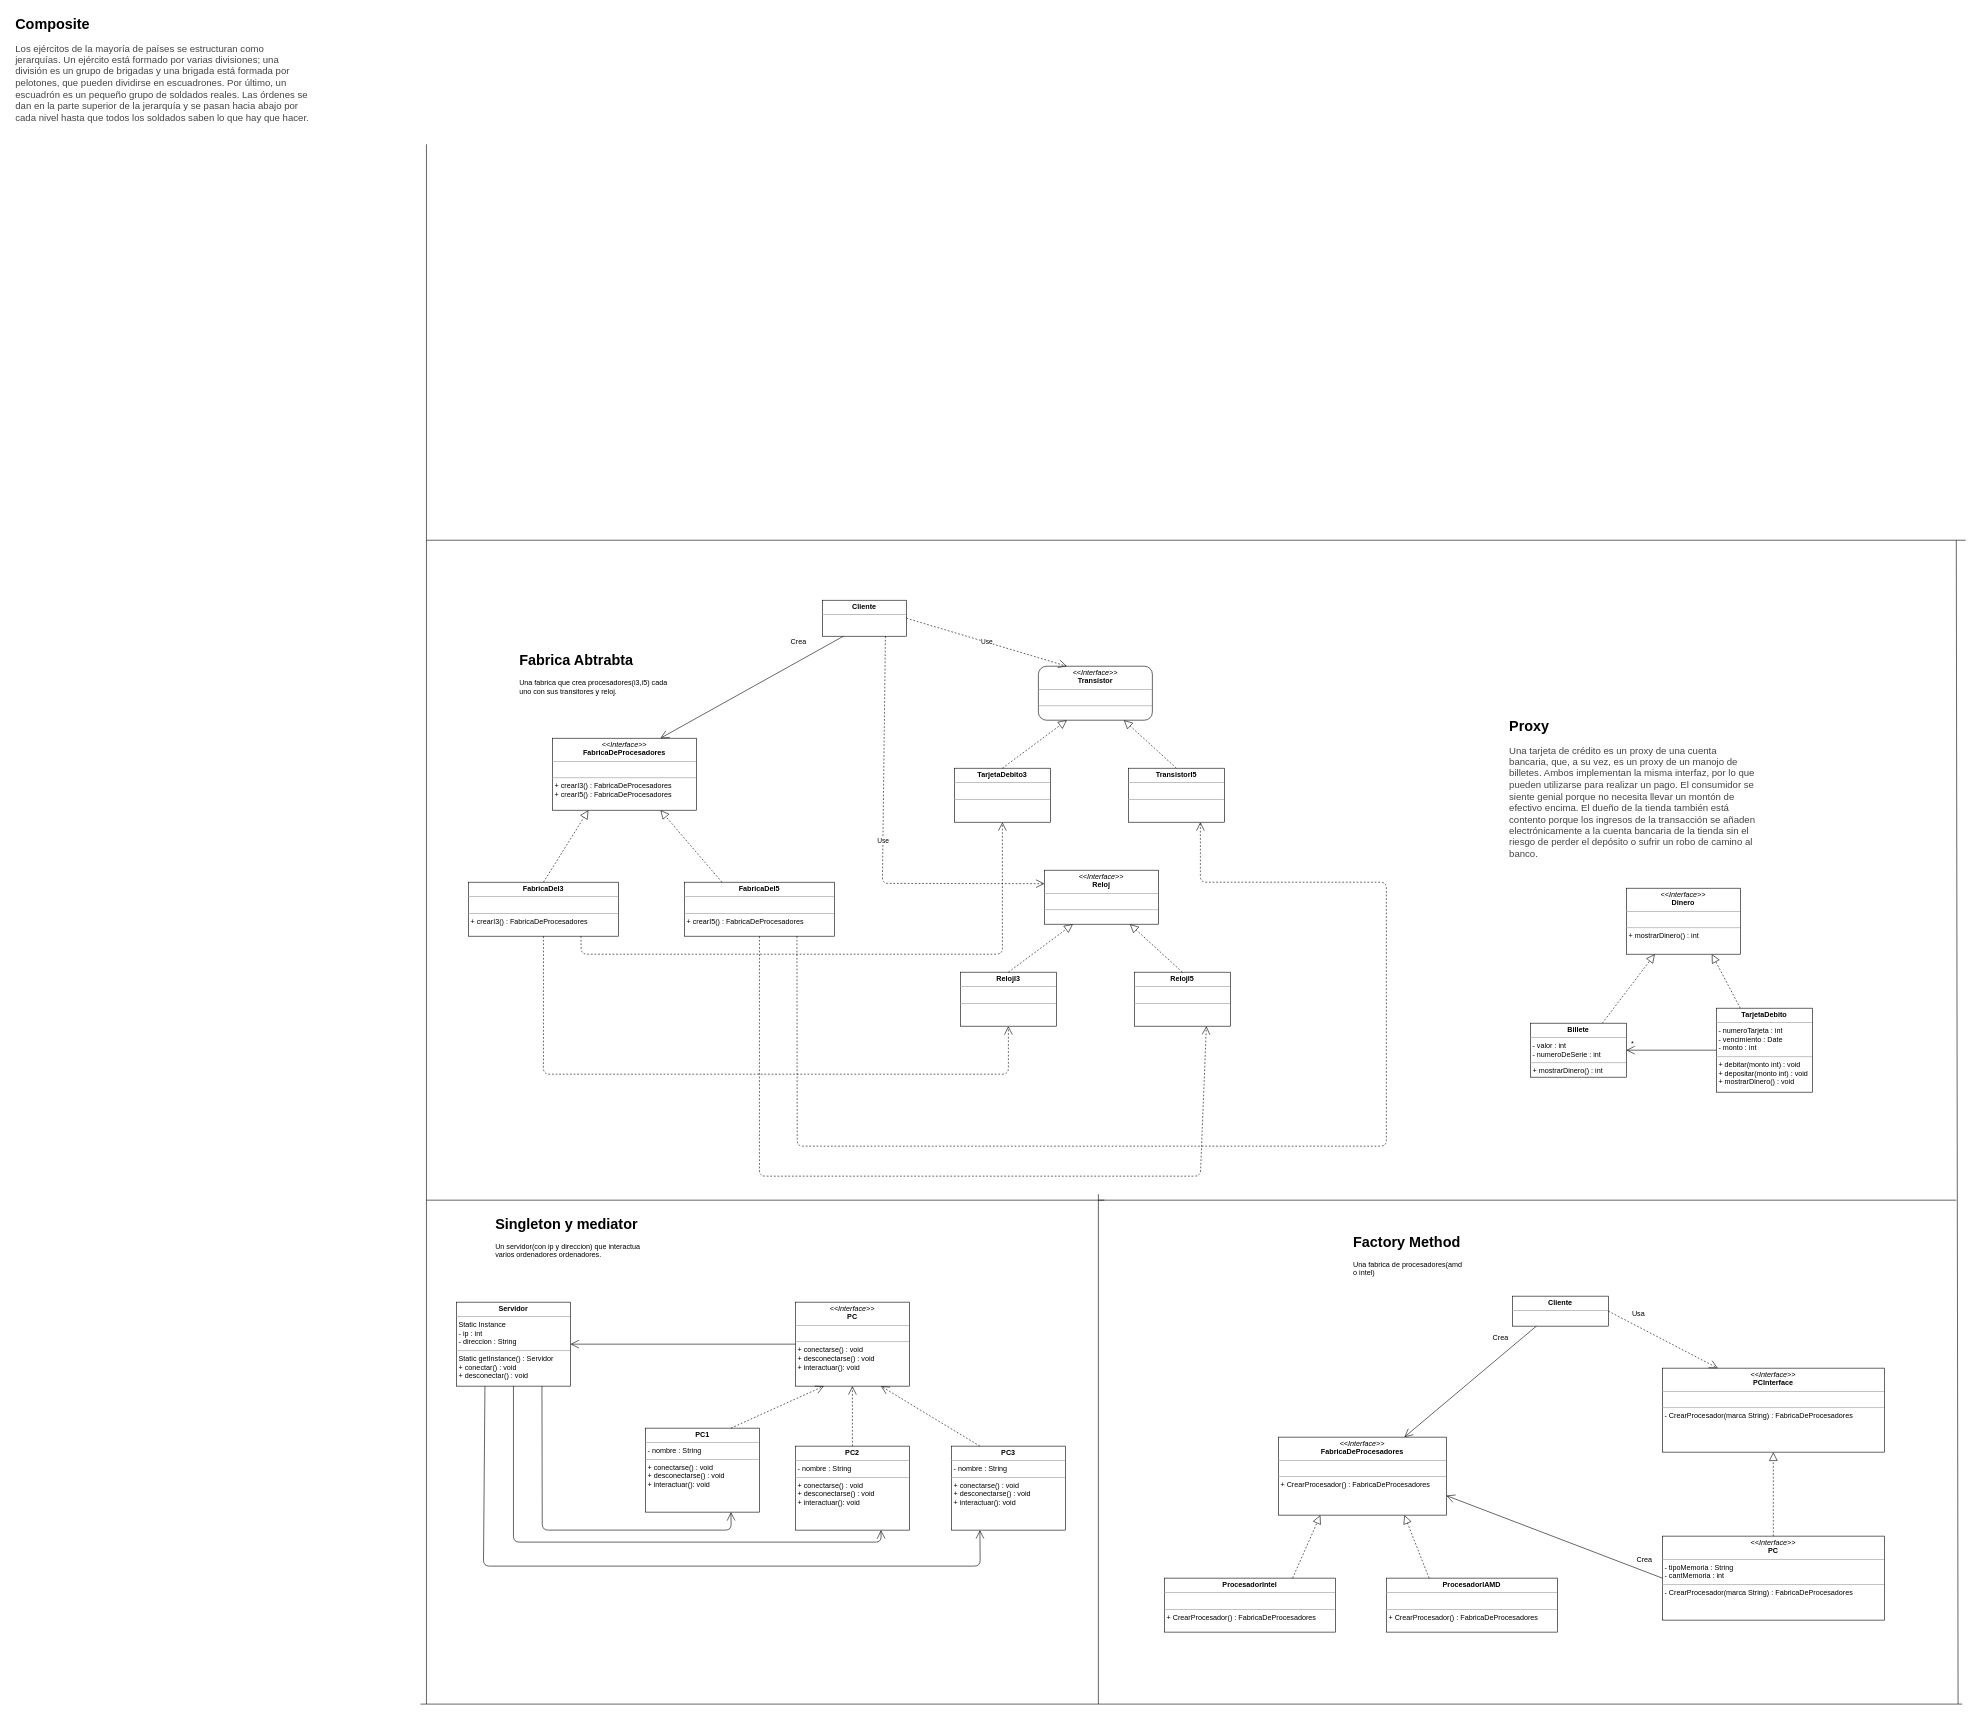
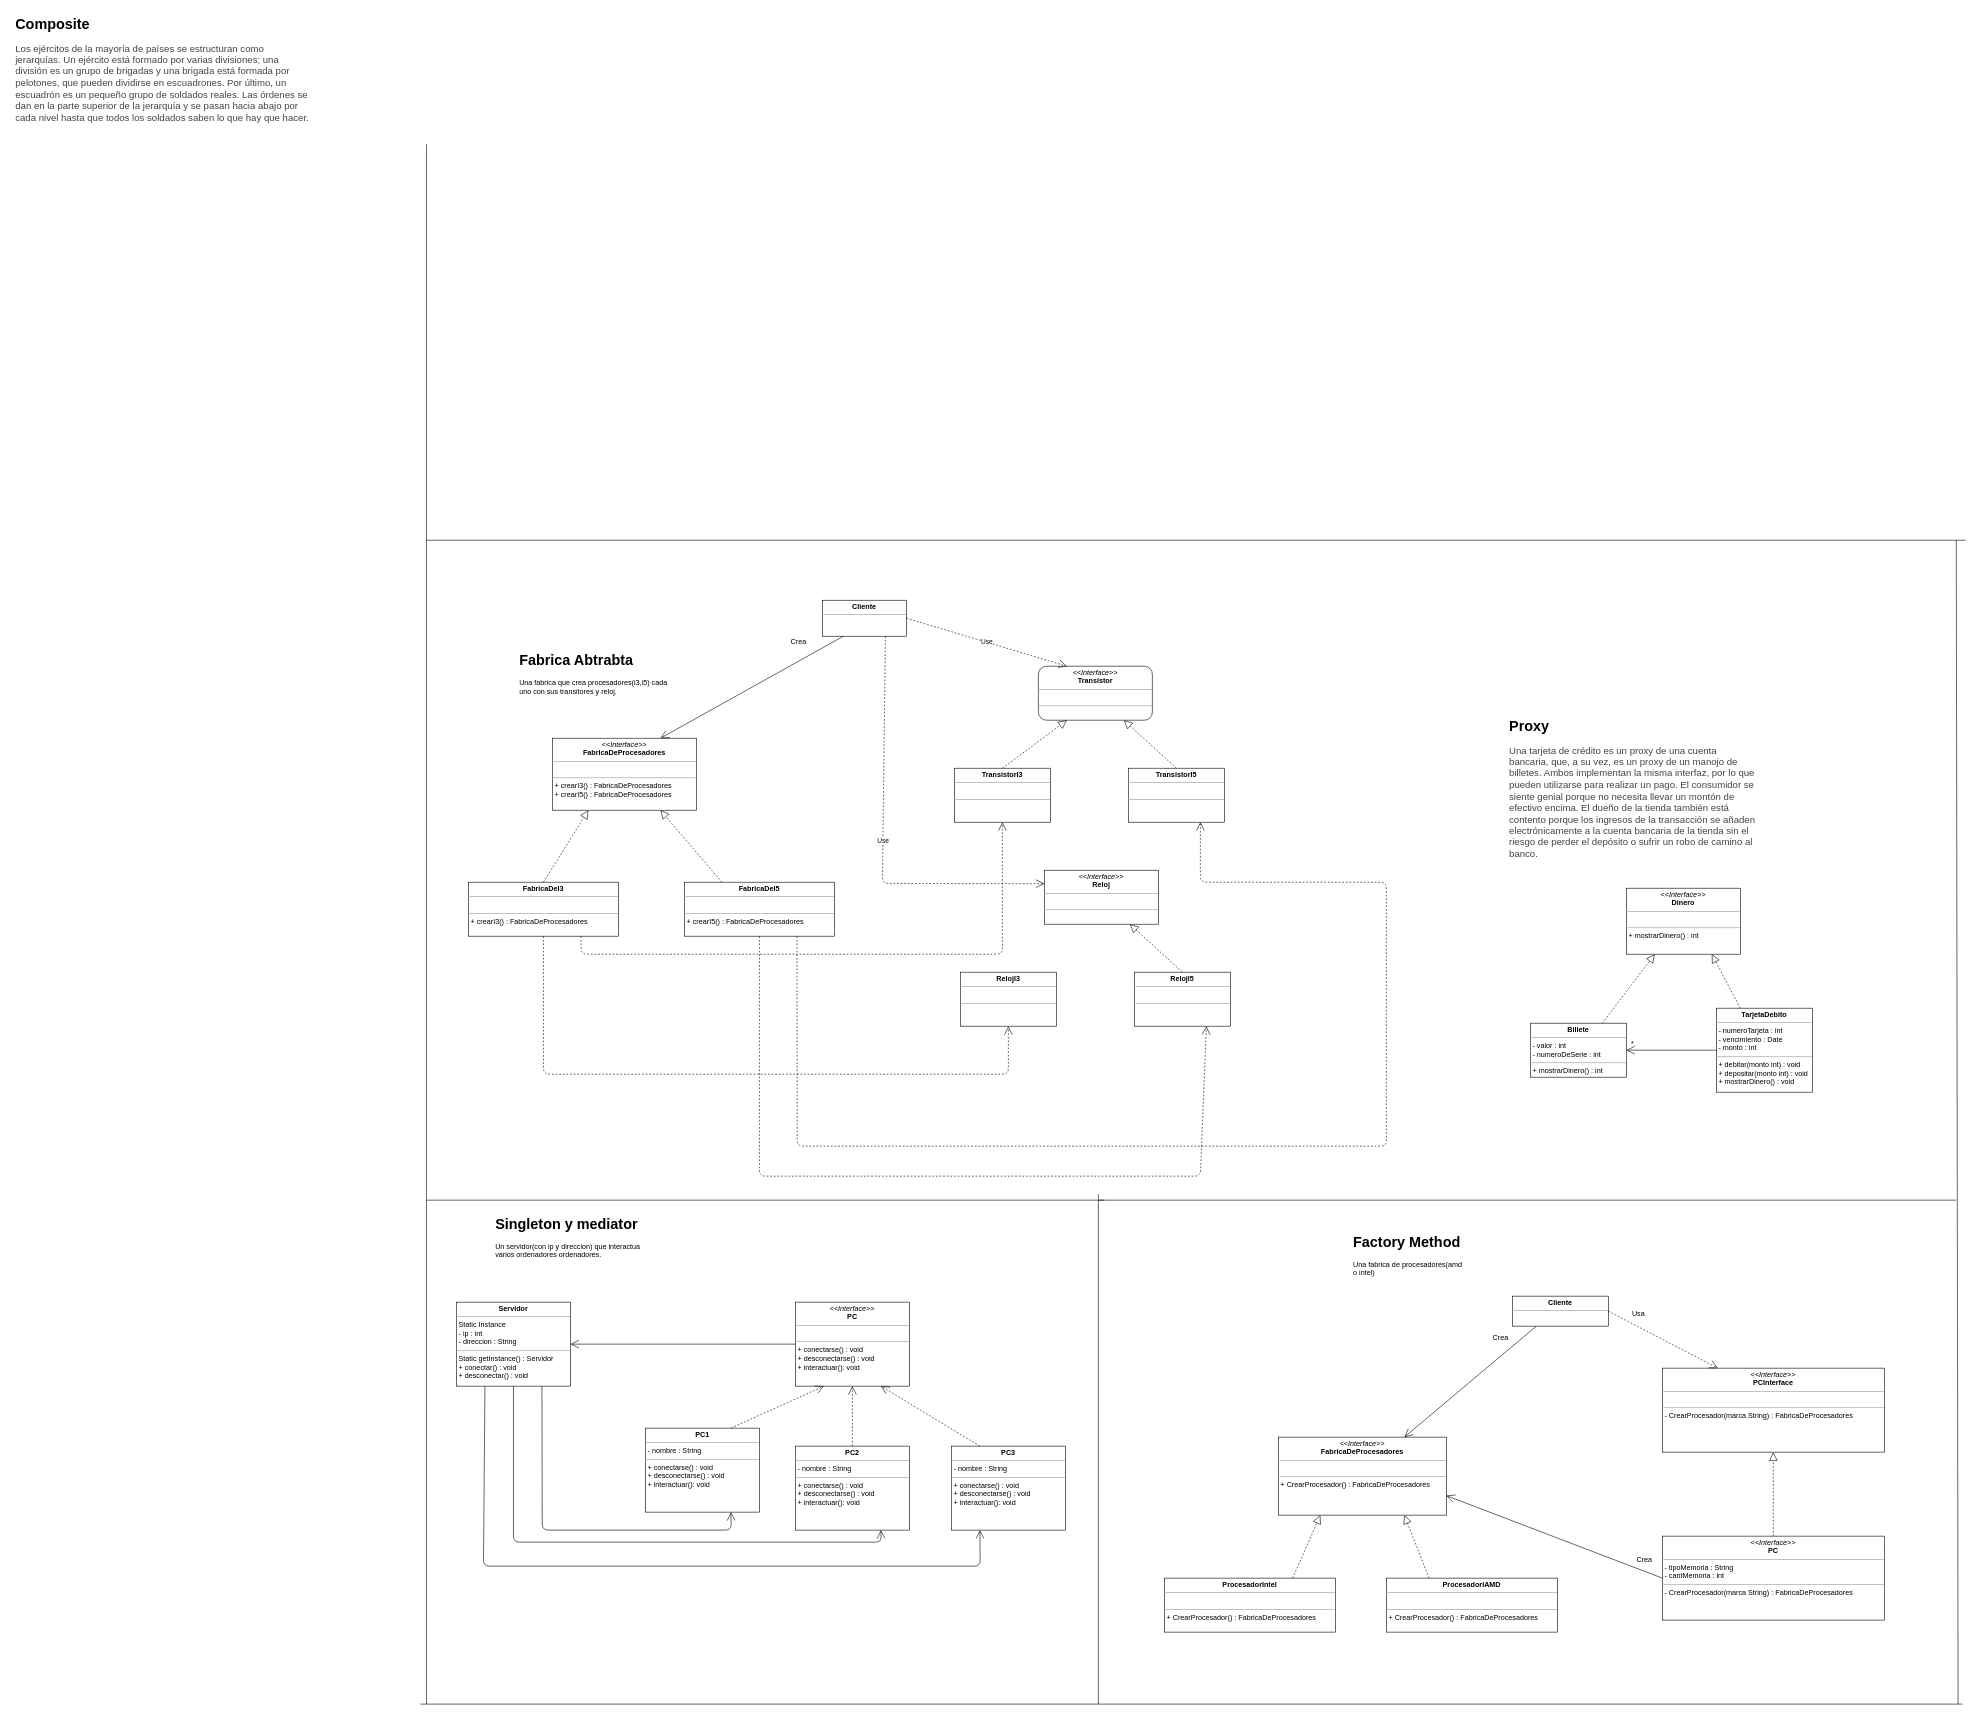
node "TarjetaDebito3": label "TarjetaDebito3" -> "TransistorI3"
edge "RelojI3" -> "<<Interface>> Reloj": removed
